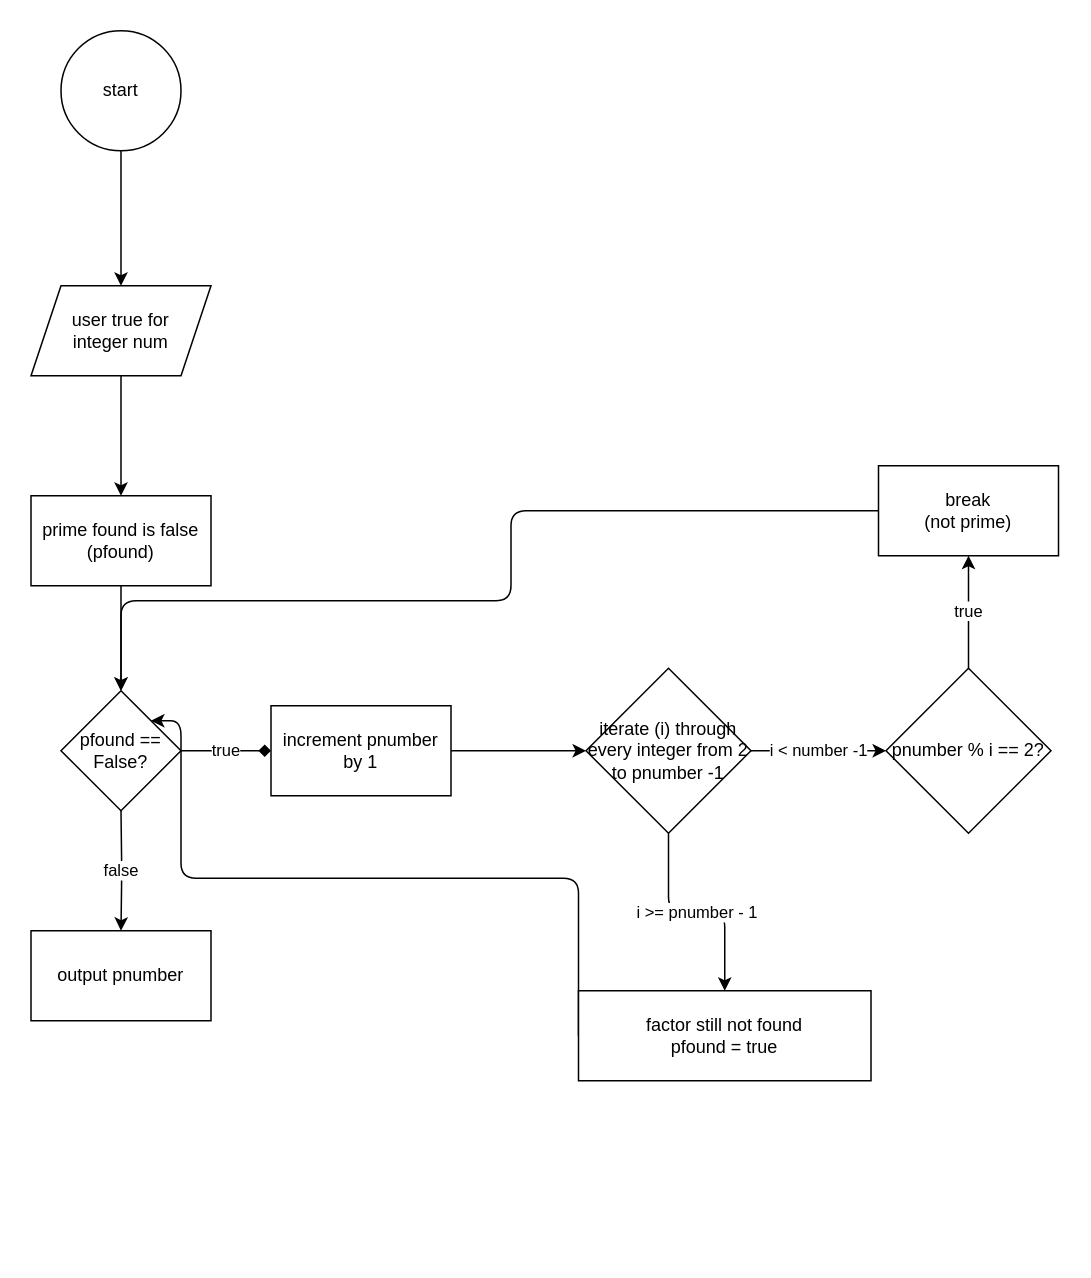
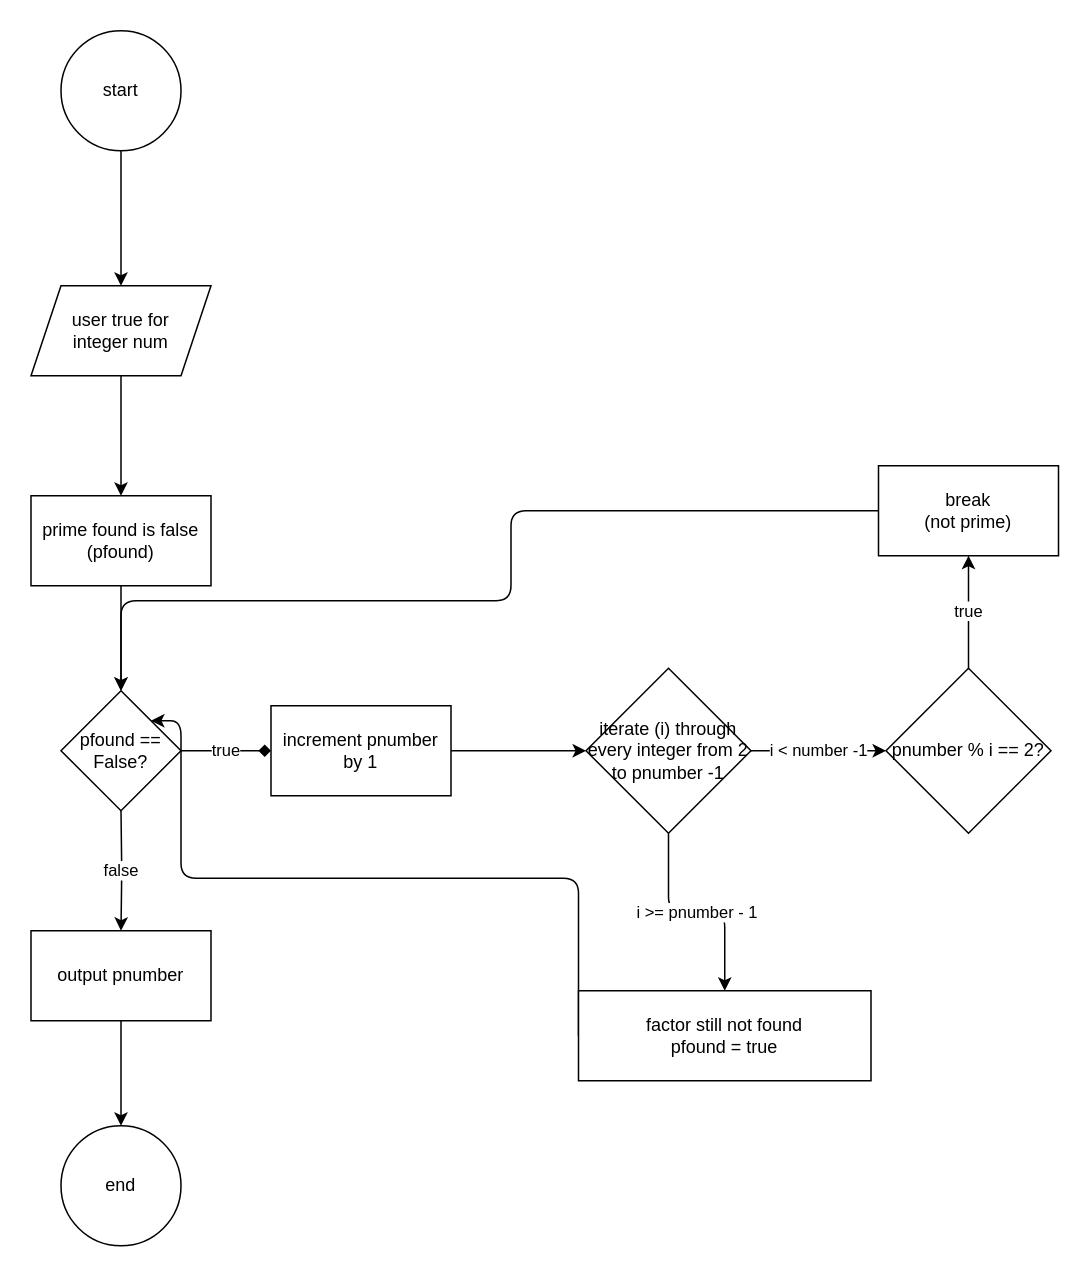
edge "output pnumber" -> "end": added
node "end": added
